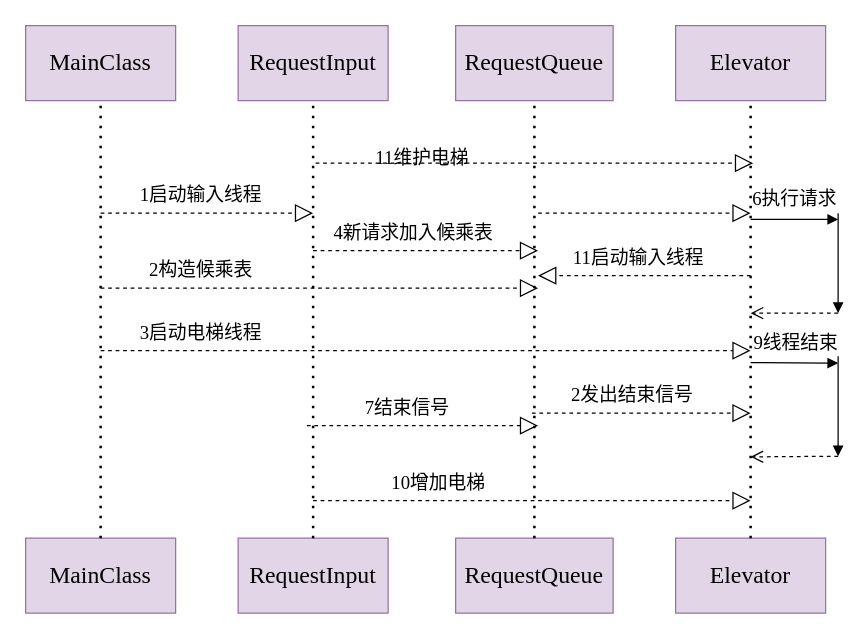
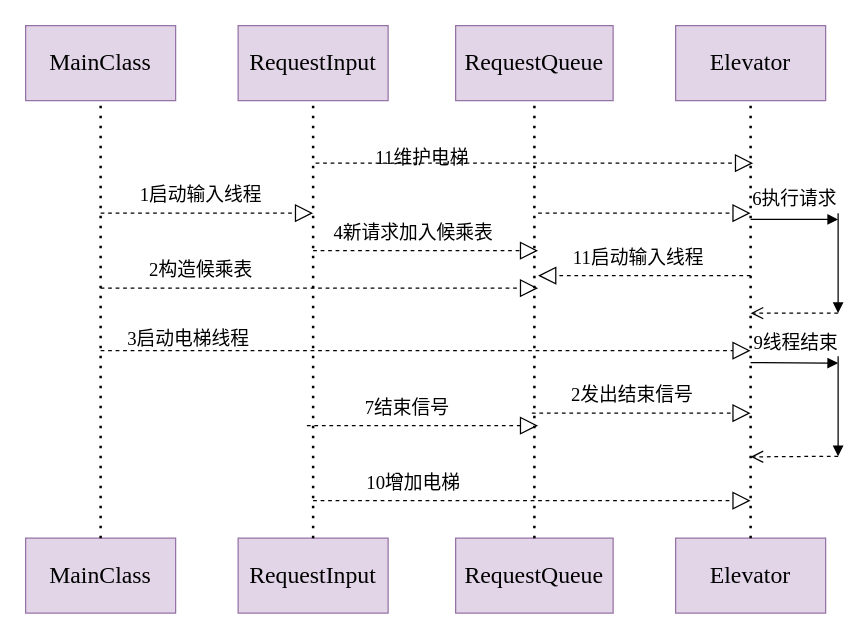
node "3启动电梯线程": moved (201, 332) -> (188, 338)
node "10增加电梯": moved (438, 482) -> (413, 482)
